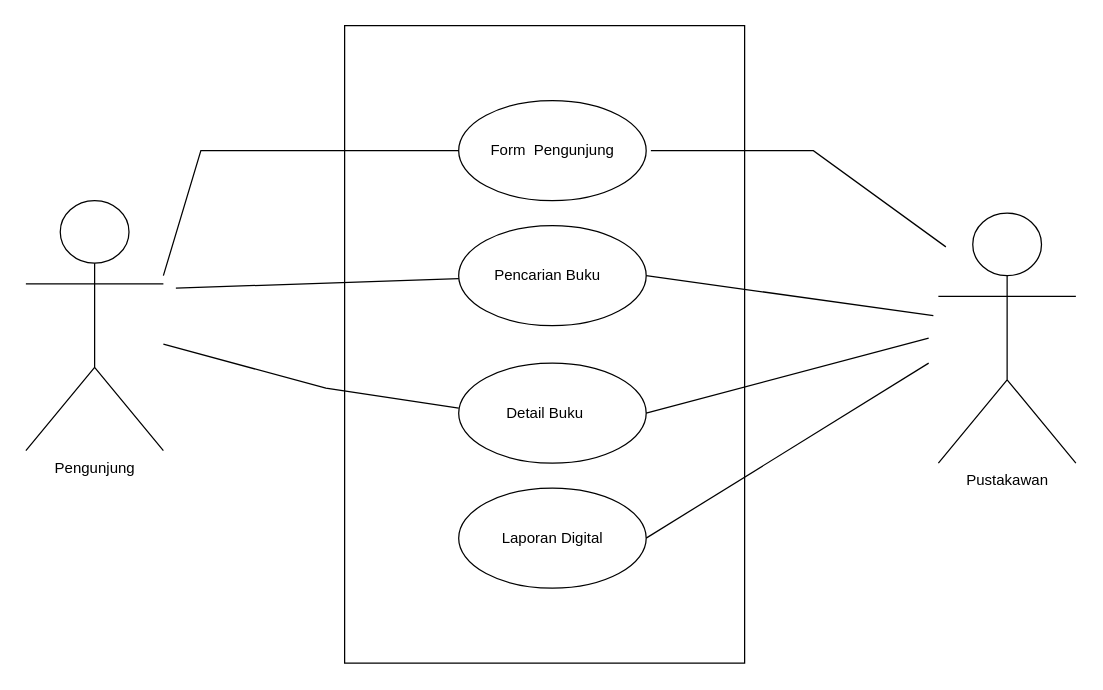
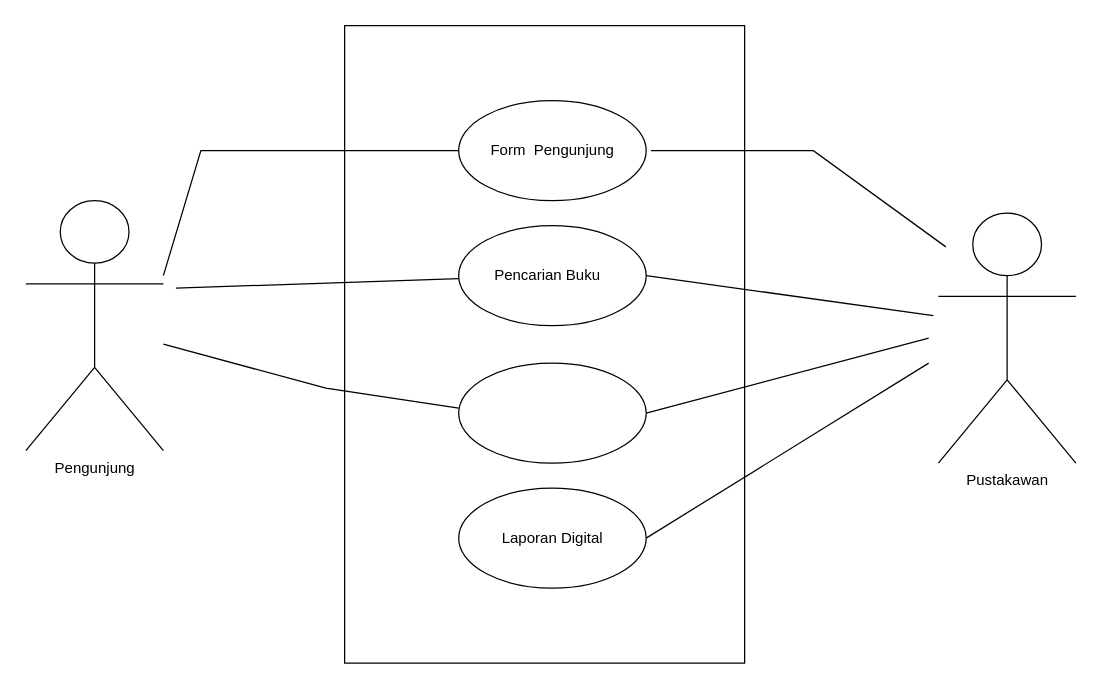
node "Detail Buku": removed
